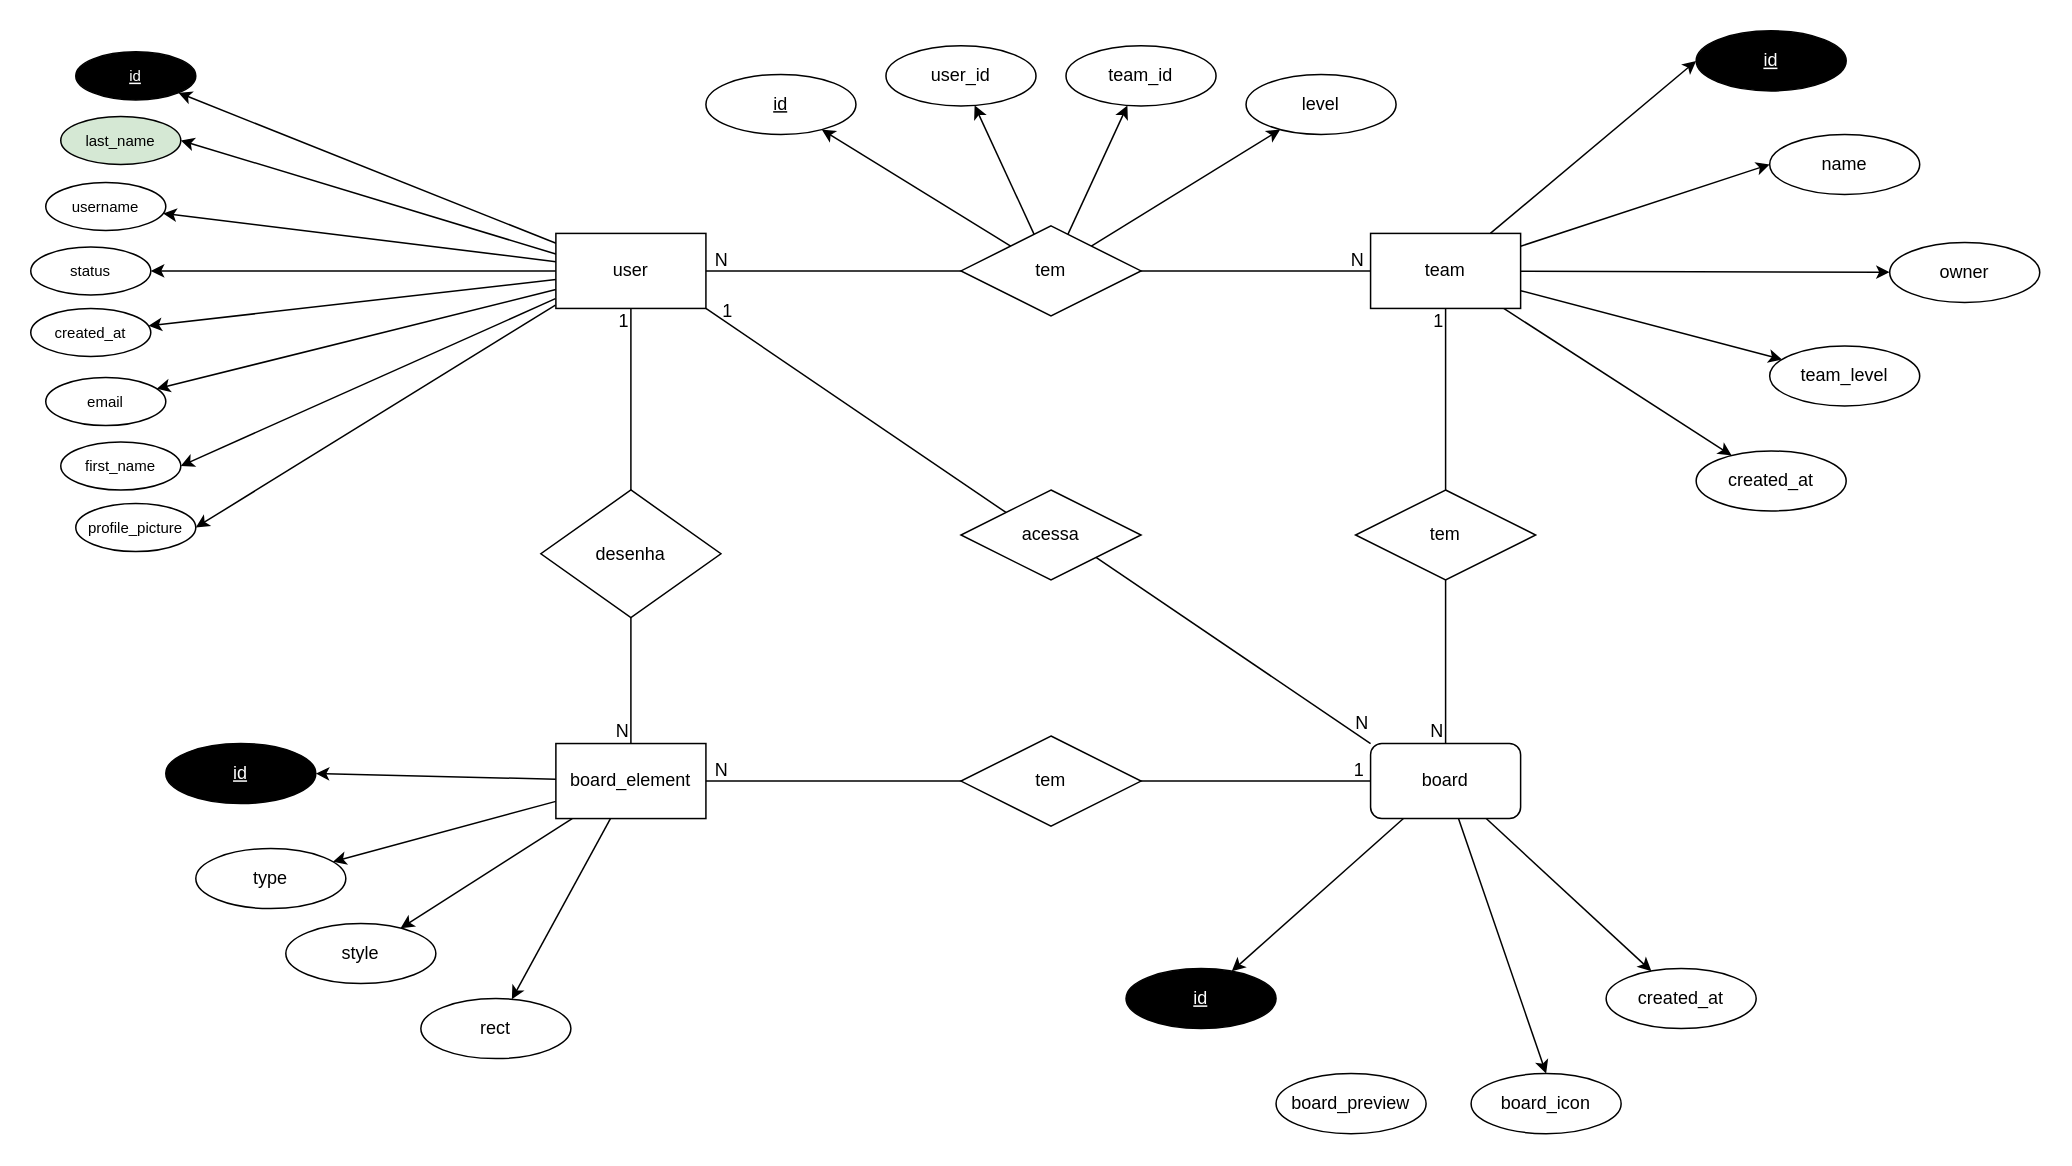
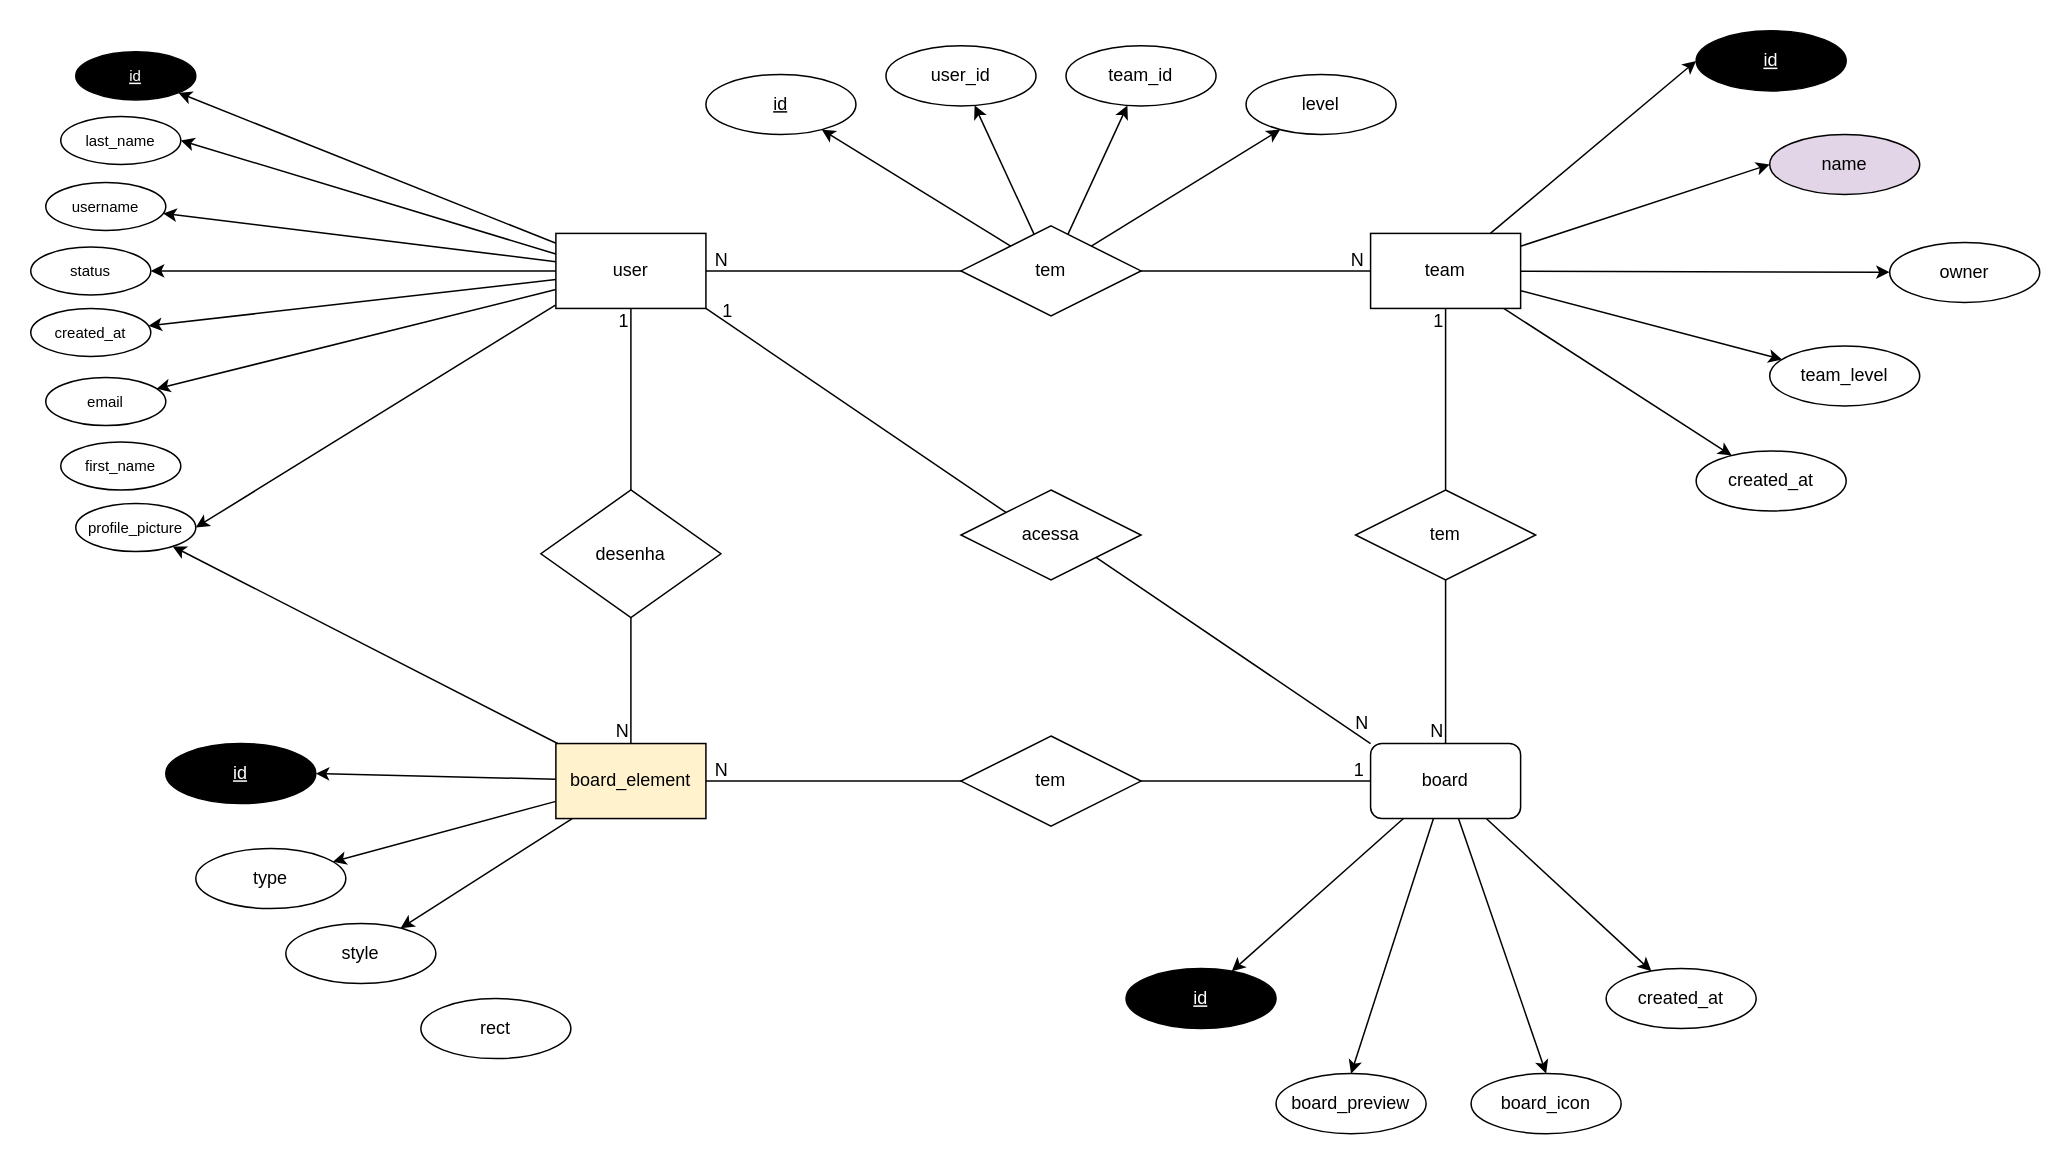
node "last_name": fillcolor #d5e8d4 -> #ffffff
node "name": fillcolor #ffffff -> #e1d5e7
edge "user" -> "first_name": removed
node "board_element": fillcolor #ffffff -> #fff2cc
edge "board_element" -> "rect": now "board_element" -> "profile_picture"
edge "board" -> "board_preview": added
